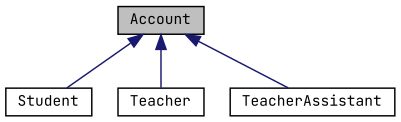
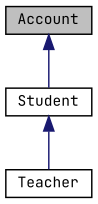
edge "Teacher" -> "Account": now "Teacher" -> "Student"
node "TeacherAssistant": removed
